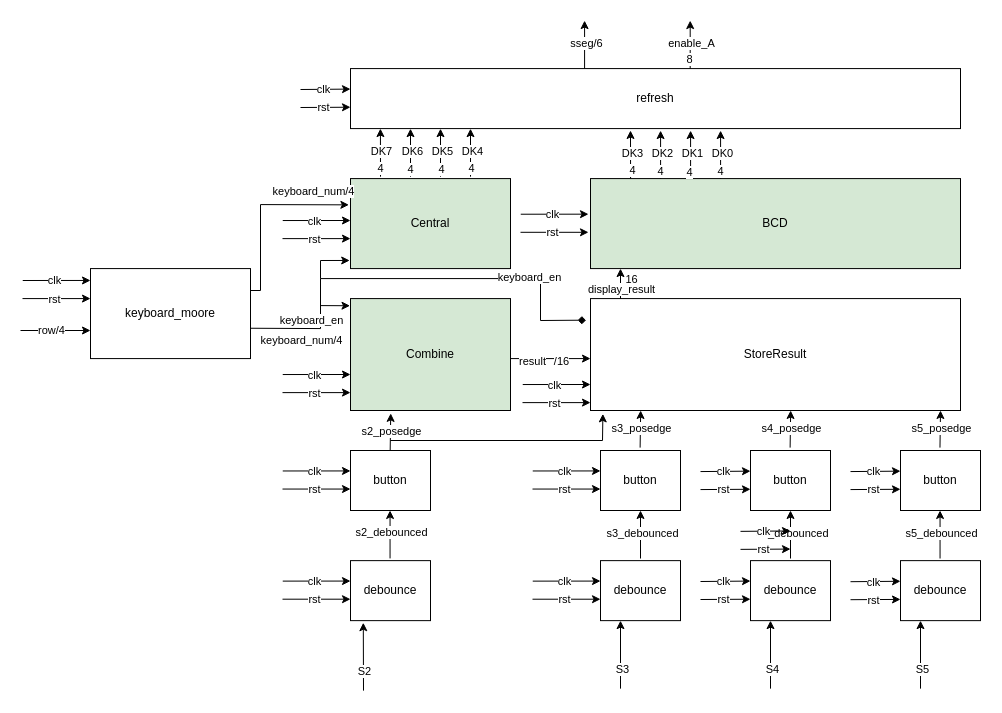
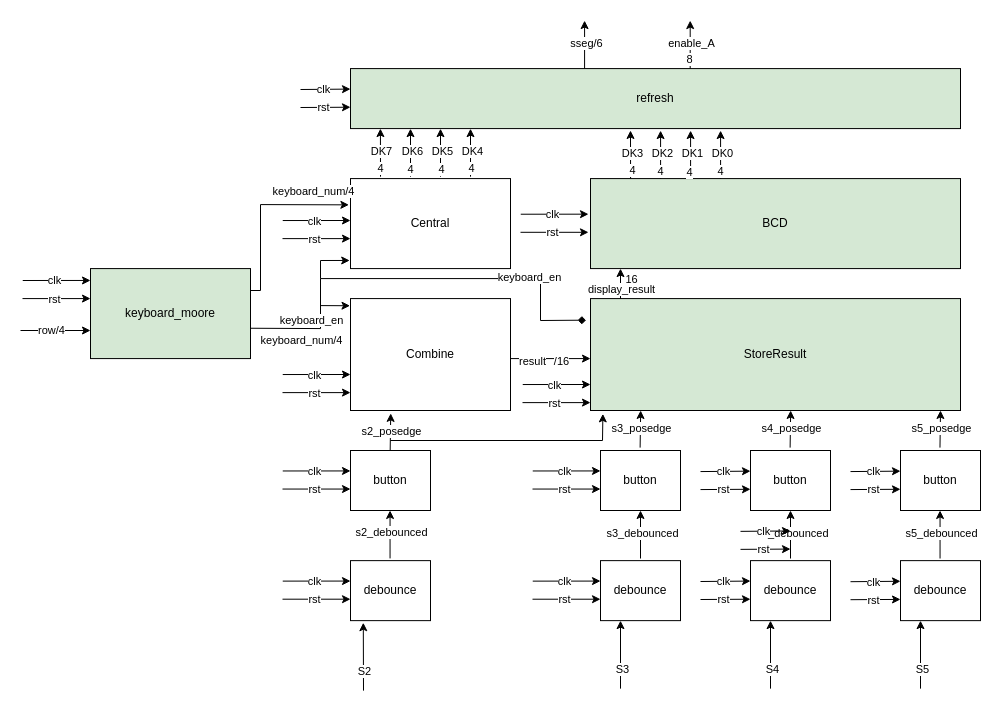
node "refresh": fillcolor #ffffff -> #d5e8d4
node "Central": fillcolor #d5e8d4 -> #ffffff
node "keyboard_moore": fillcolor #ffffff -> #d5e8d4
node "Combine": fillcolor #d5e8d4 -> #ffffff
node "StoreResult": fillcolor #ffffff -> #d5e8d4
